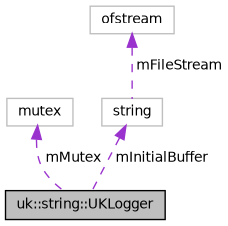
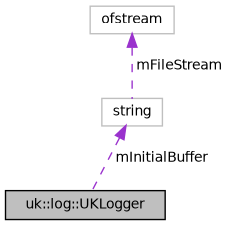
node "mutex": removed
node "uk::string::UKLogger": label "uk::string::UKLogger" -> "uk::log::UKLogger"
